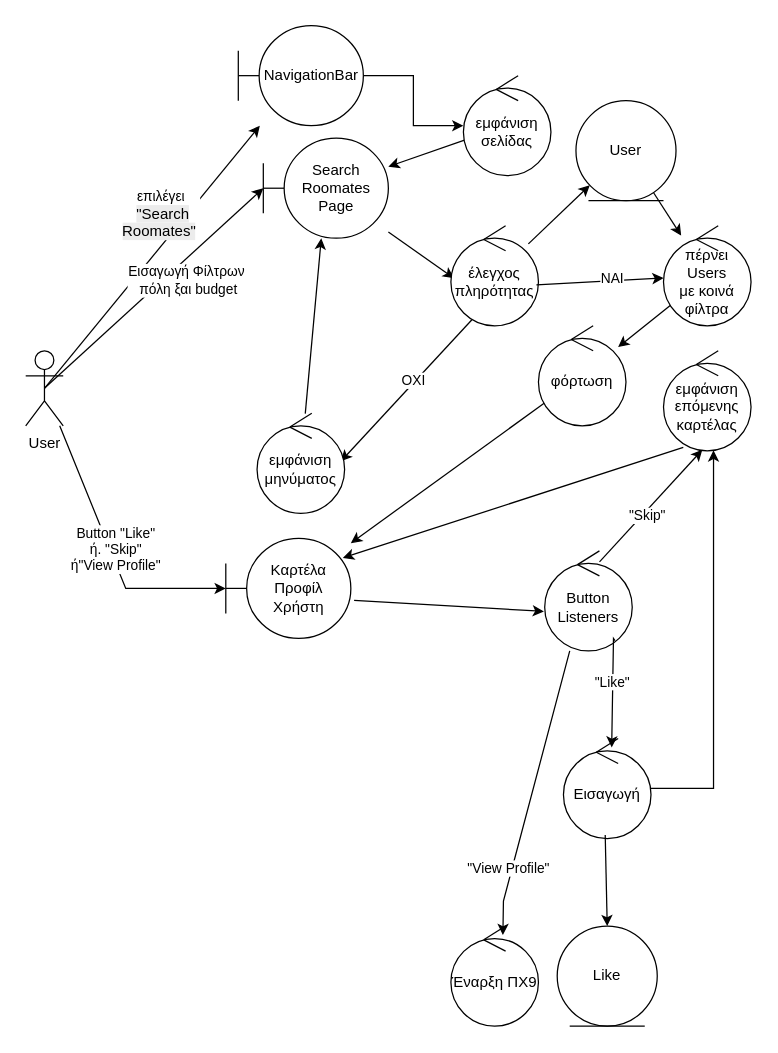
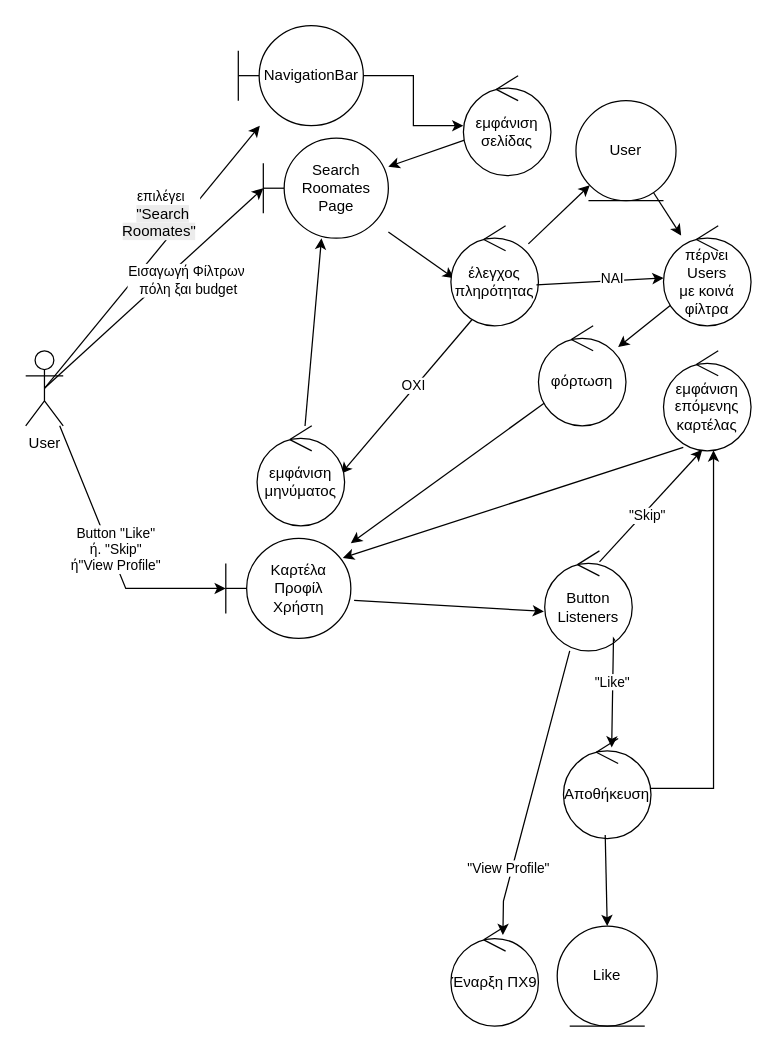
node "εμφάνιση μηνύματος": moved (301, 463) -> (301, 476)
node "Eισαγωγή": label "Eισαγωγή" -> "Αποθήκευση"
